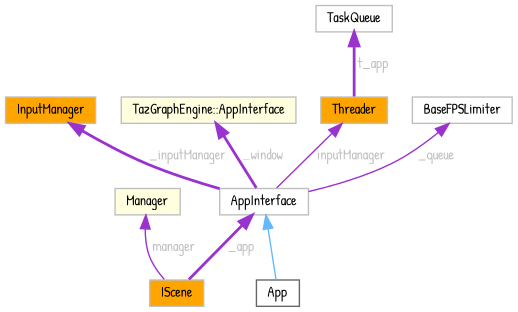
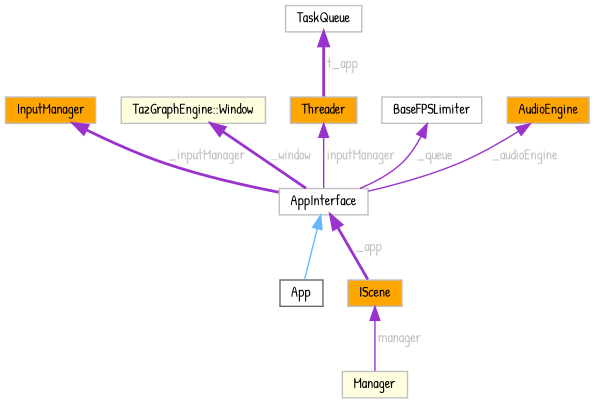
node "TazGraphEngine::AppInterface": label "TazGraphEngine::AppInterface" -> "TazGraphEngine::Window"
node "AudioEngine": added
edge "IScene" -> "Manager": reversed
